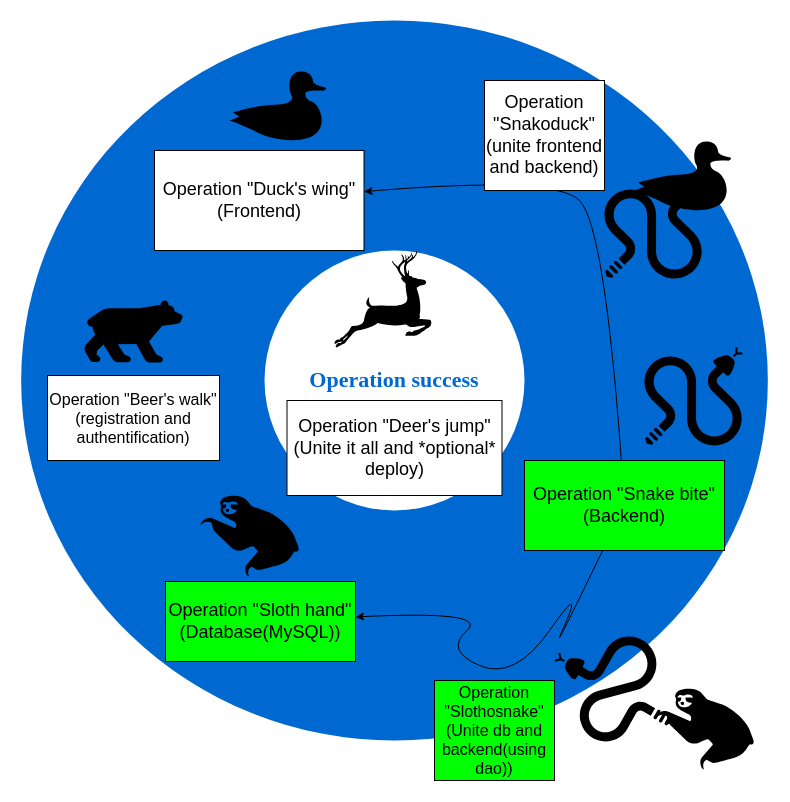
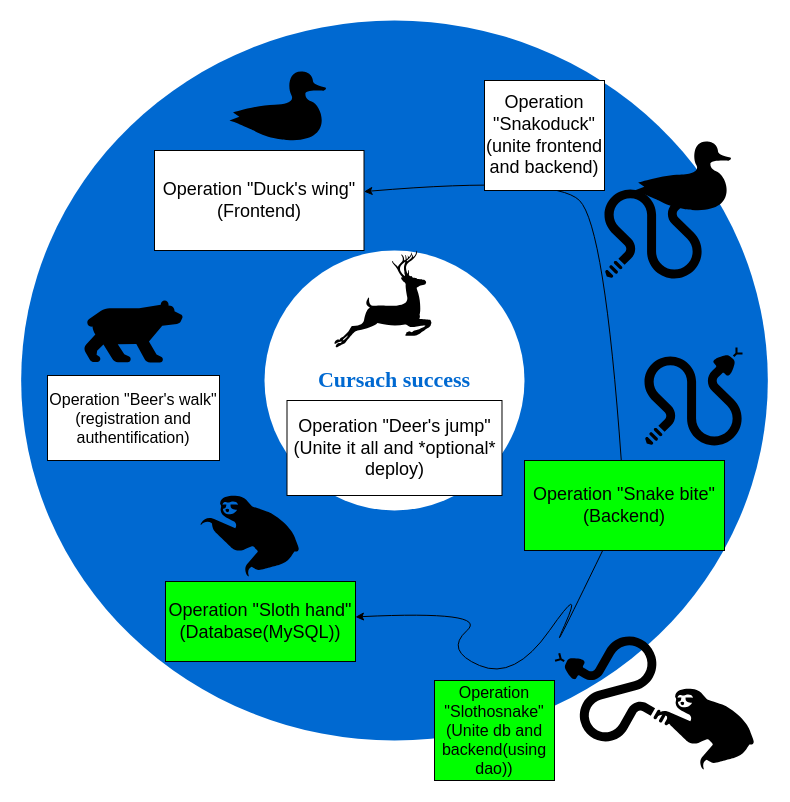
node "Operation success": label "Operation success" -> "Cursach success"
